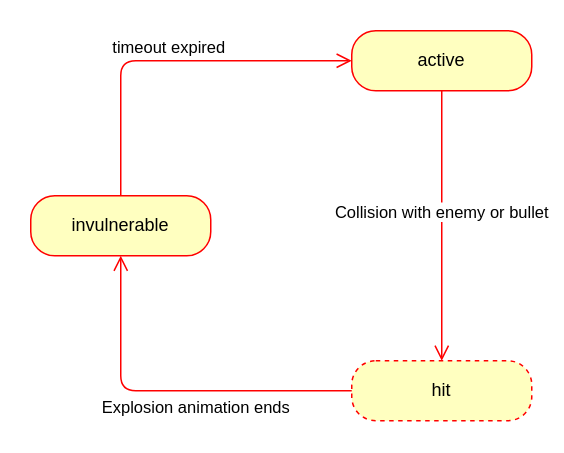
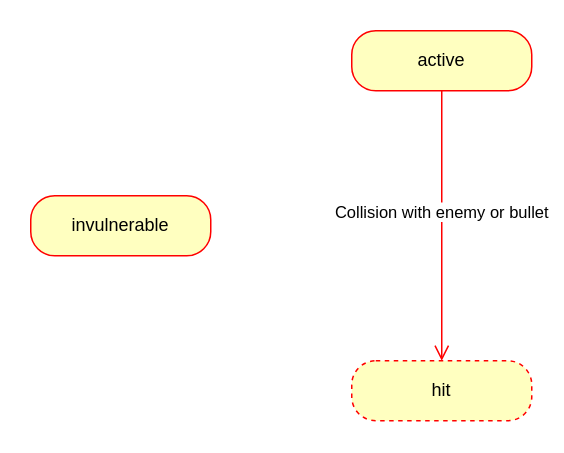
edge "invulnerable" -> "active": removed, label "timeout expired"
edge "hit" -> "invulnerable": removed, label "Explosion animation ends"
